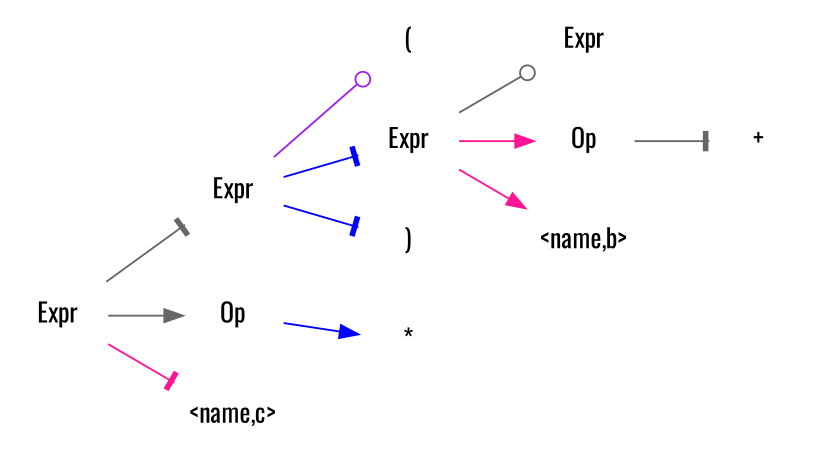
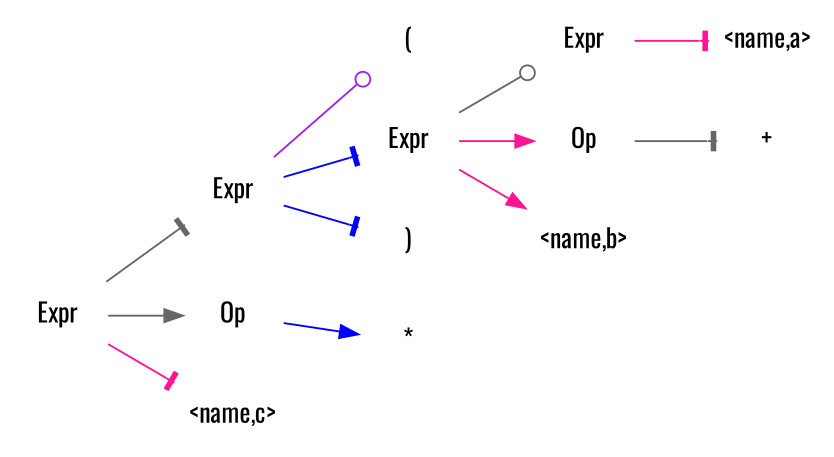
node "<name,a>": added
